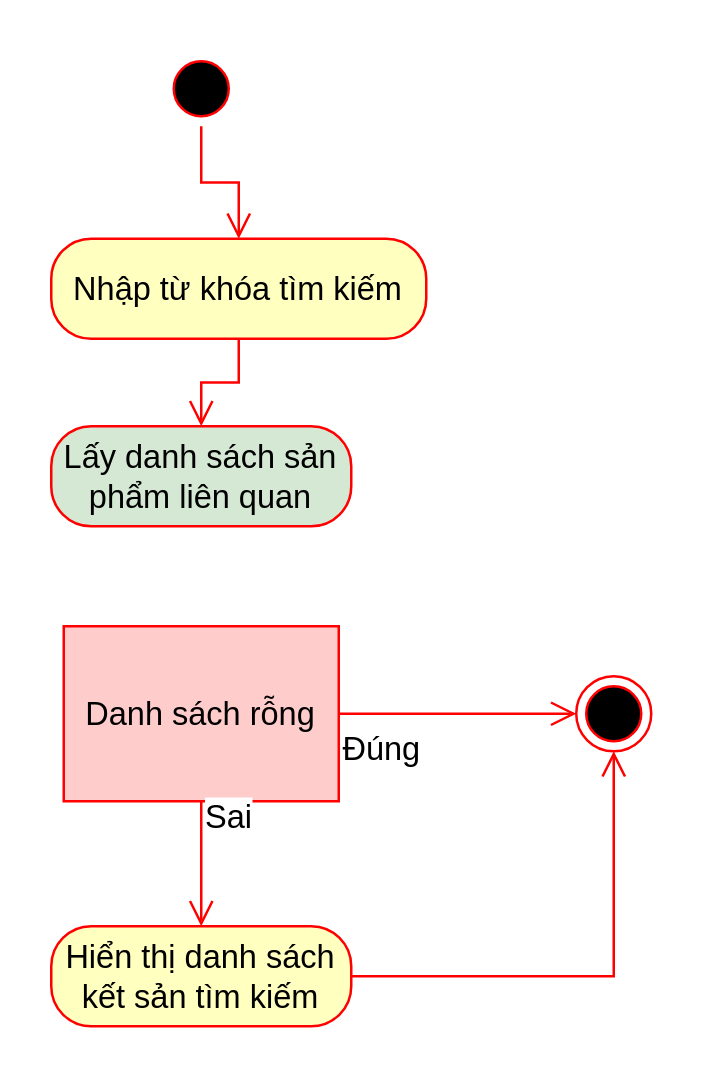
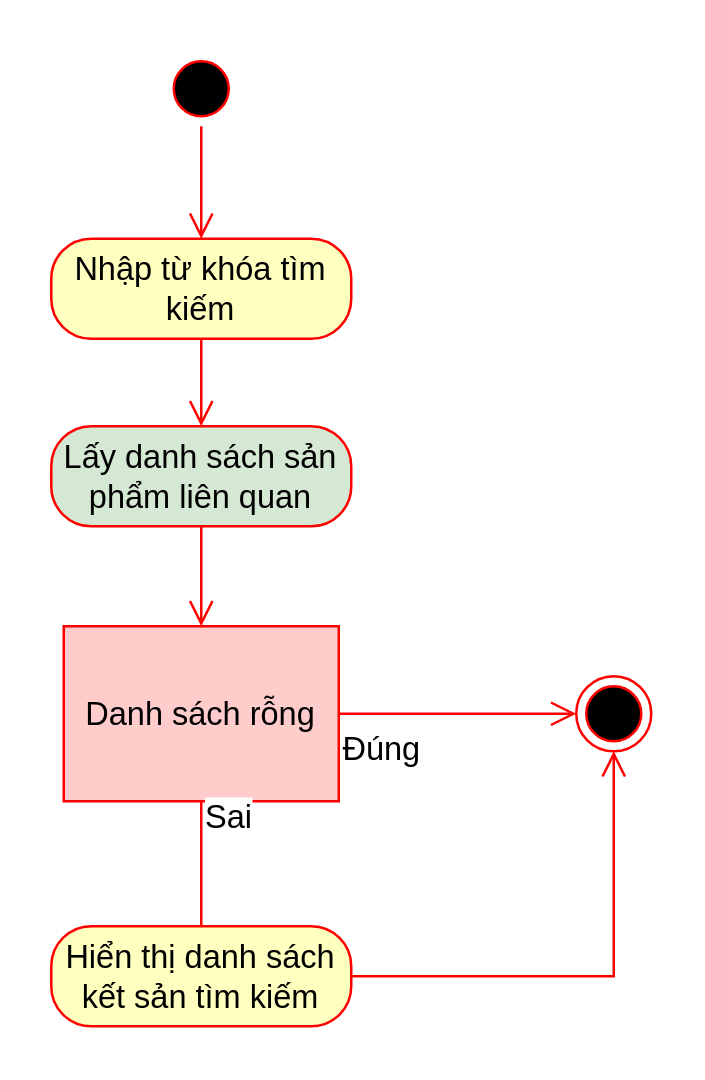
node "Nhập từ khóa tìm kiếm": size 375x100 -> 300x100
edge "Lấy danh sách sản phẩm liên quan" -> "Danh sách rỗng": added
edge "Danh sách rỗng" -> "Hiển thị danh sách kết sản tìm kiếm": arrowhead open -> none
